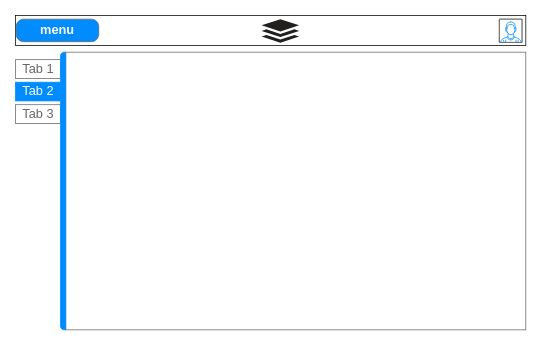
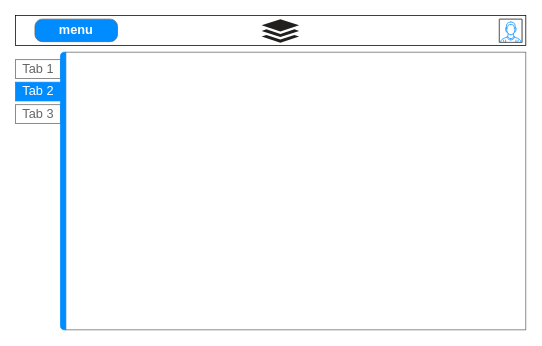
node "menu": moved (57, 30) -> (76, 30)
